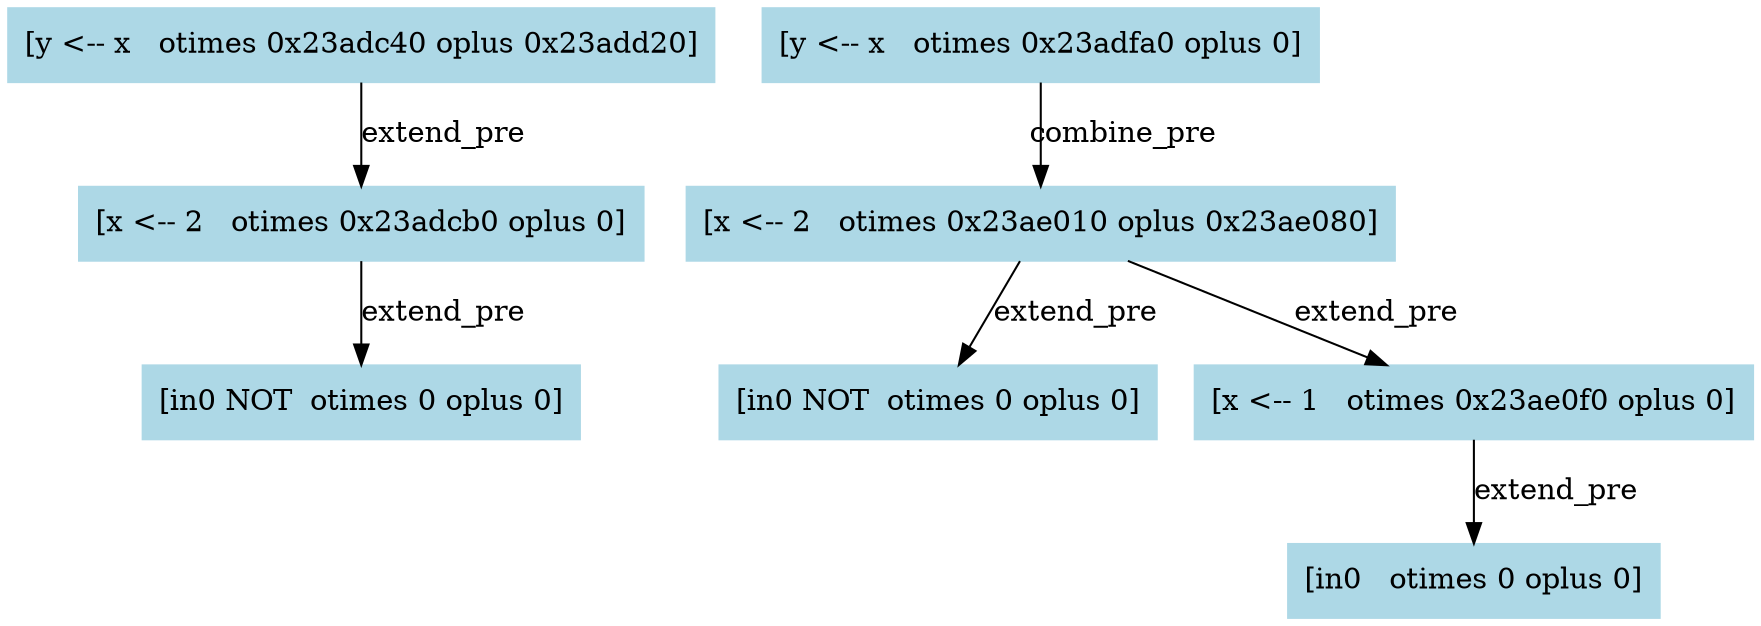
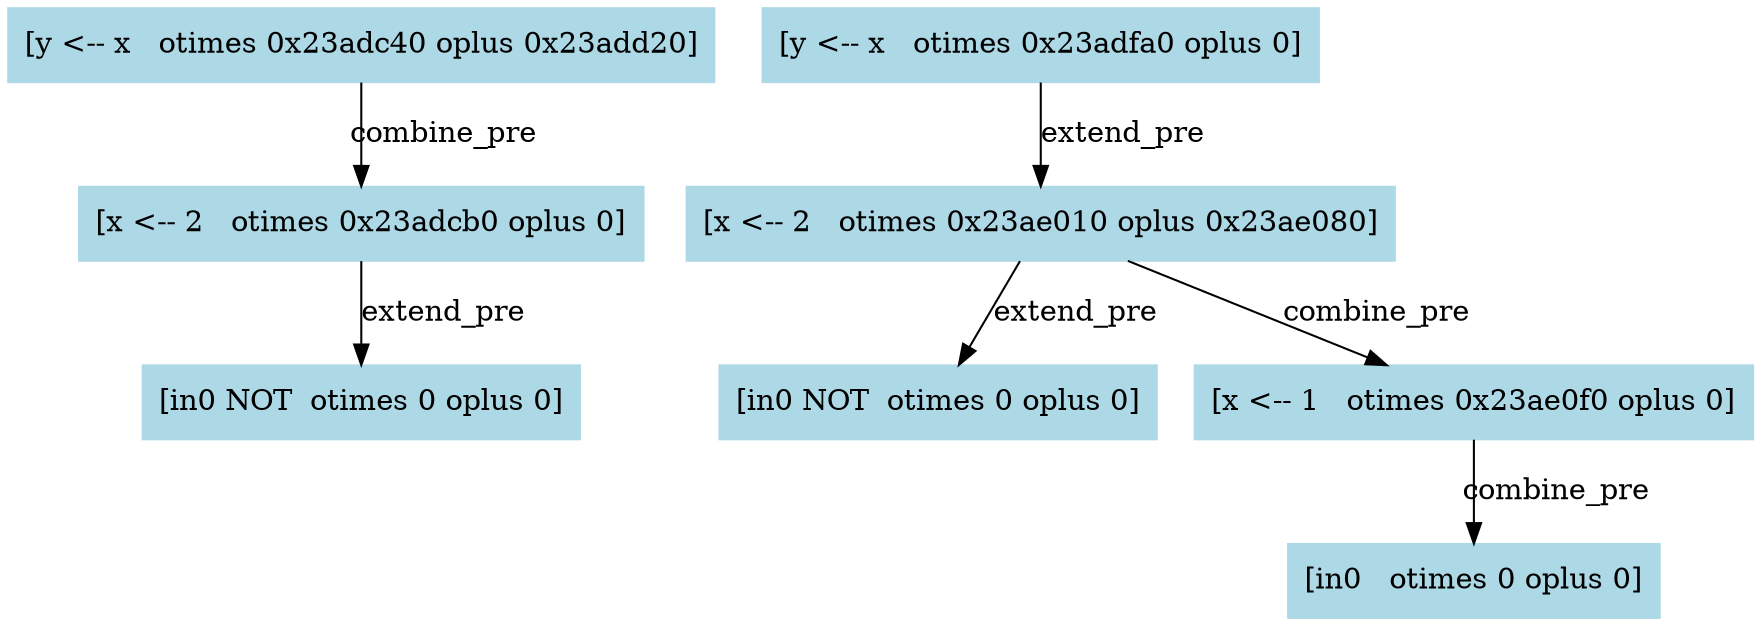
edge "[y <-- x   otimes 0x23adc40 oplus 0x23add20]" -> "[x <-- 2   otimes 0x23adcb0 oplus 0]": label "extend_pre" -> "combine_pre"
edge "[y <-- x   otimes 0x23adfa0 oplus 0]" -> "[x <-- 2   otimes 0x23ae010 oplus 0x23ae080]": label "combine_pre" -> "extend_pre"
edge "[x <-- 2   otimes 0x23ae010 oplus 0x23ae080]" -> "[x <-- 1   otimes 0x23ae0f0 oplus 0]": label "extend_pre" -> "combine_pre"
edge "[x <-- 1   otimes 0x23ae0f0 oplus 0]" -> "[in0   otimes 0 oplus 0]": label "extend_pre" -> "combine_pre"
